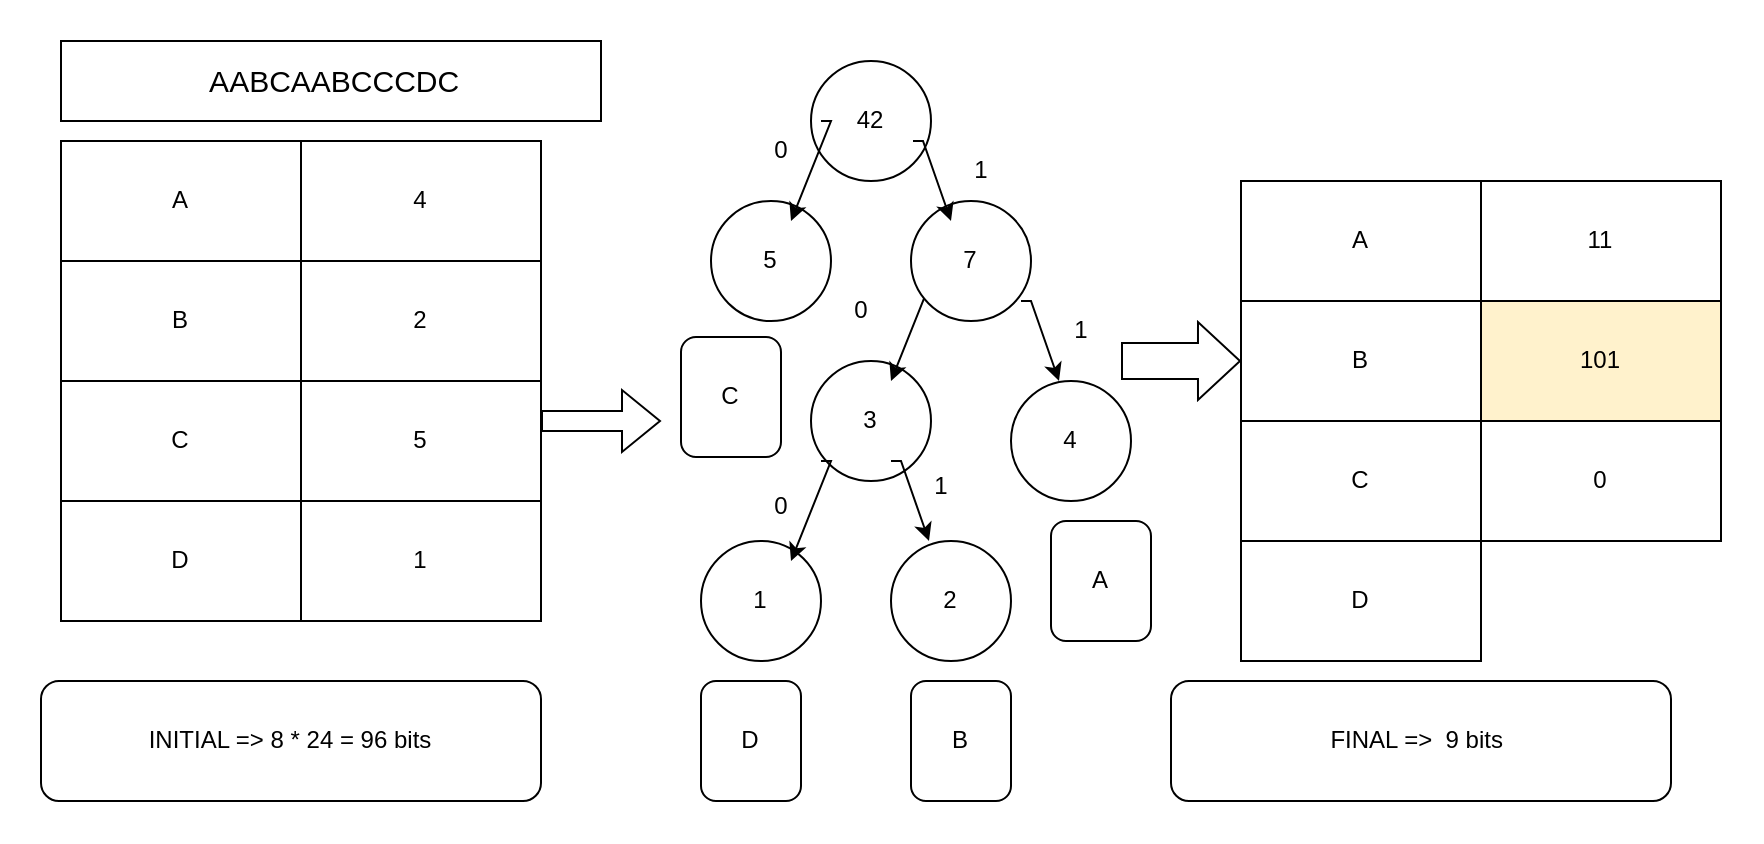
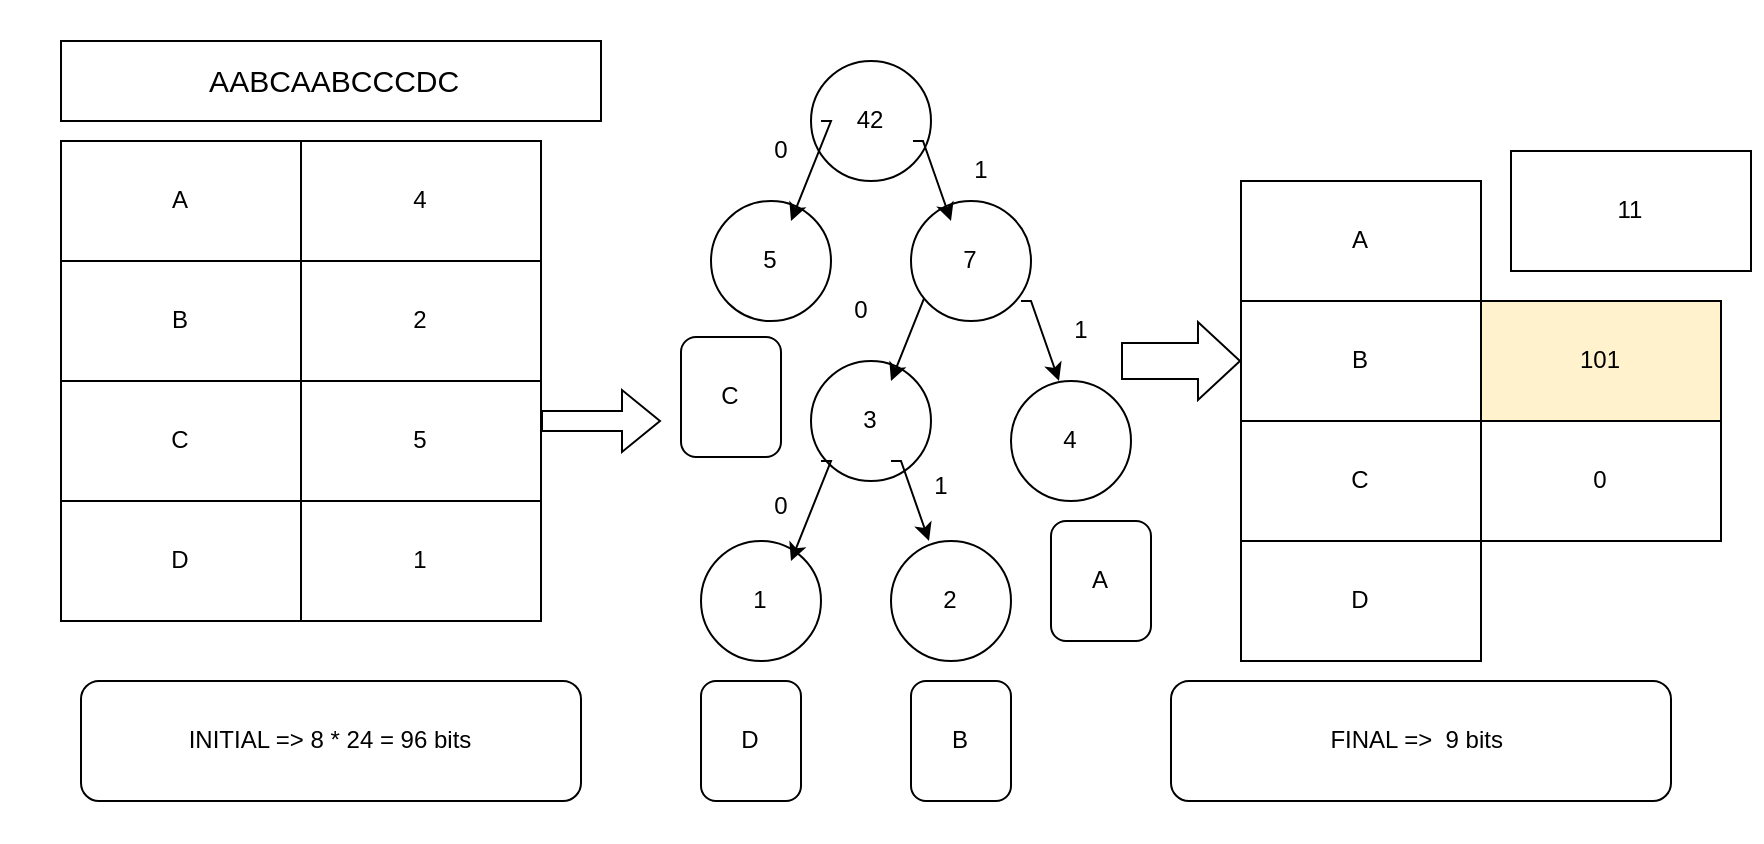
node "11": moved (1601, 241) -> (1631, 211)
node "INITIAL => 8 * 24 = 96 bits": moved (291, 741) -> (331, 741)
